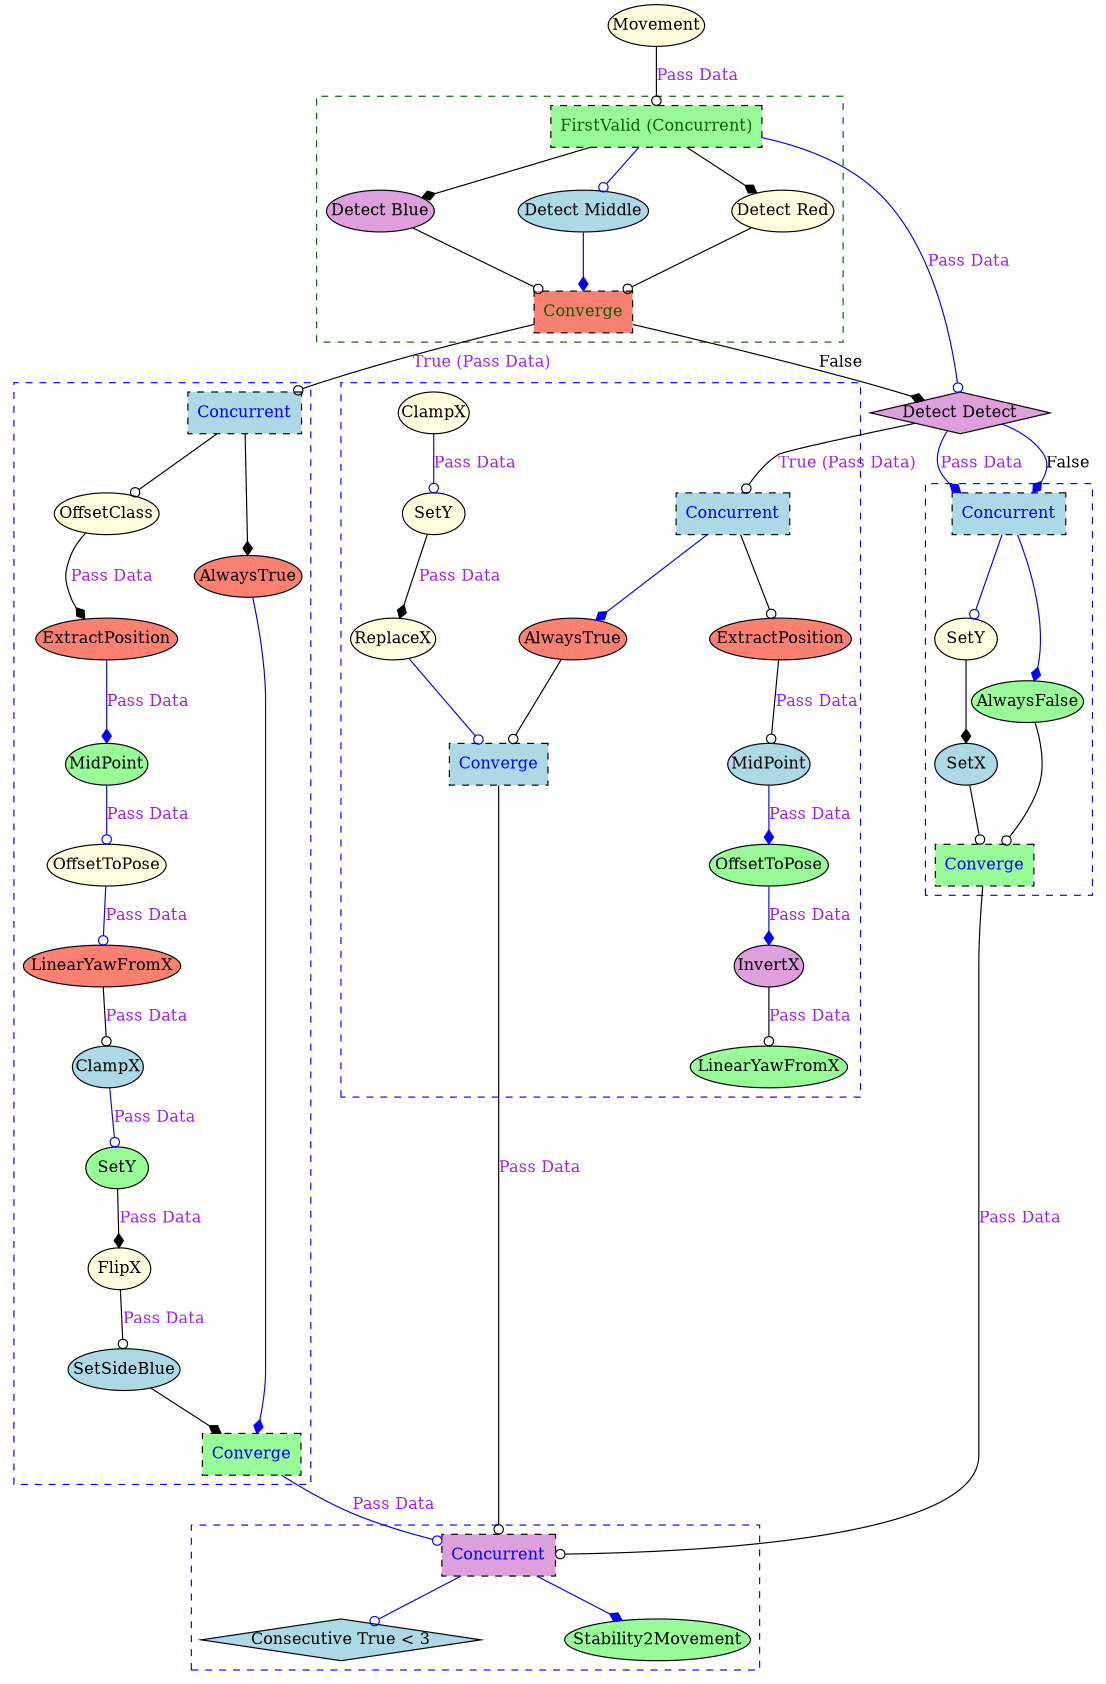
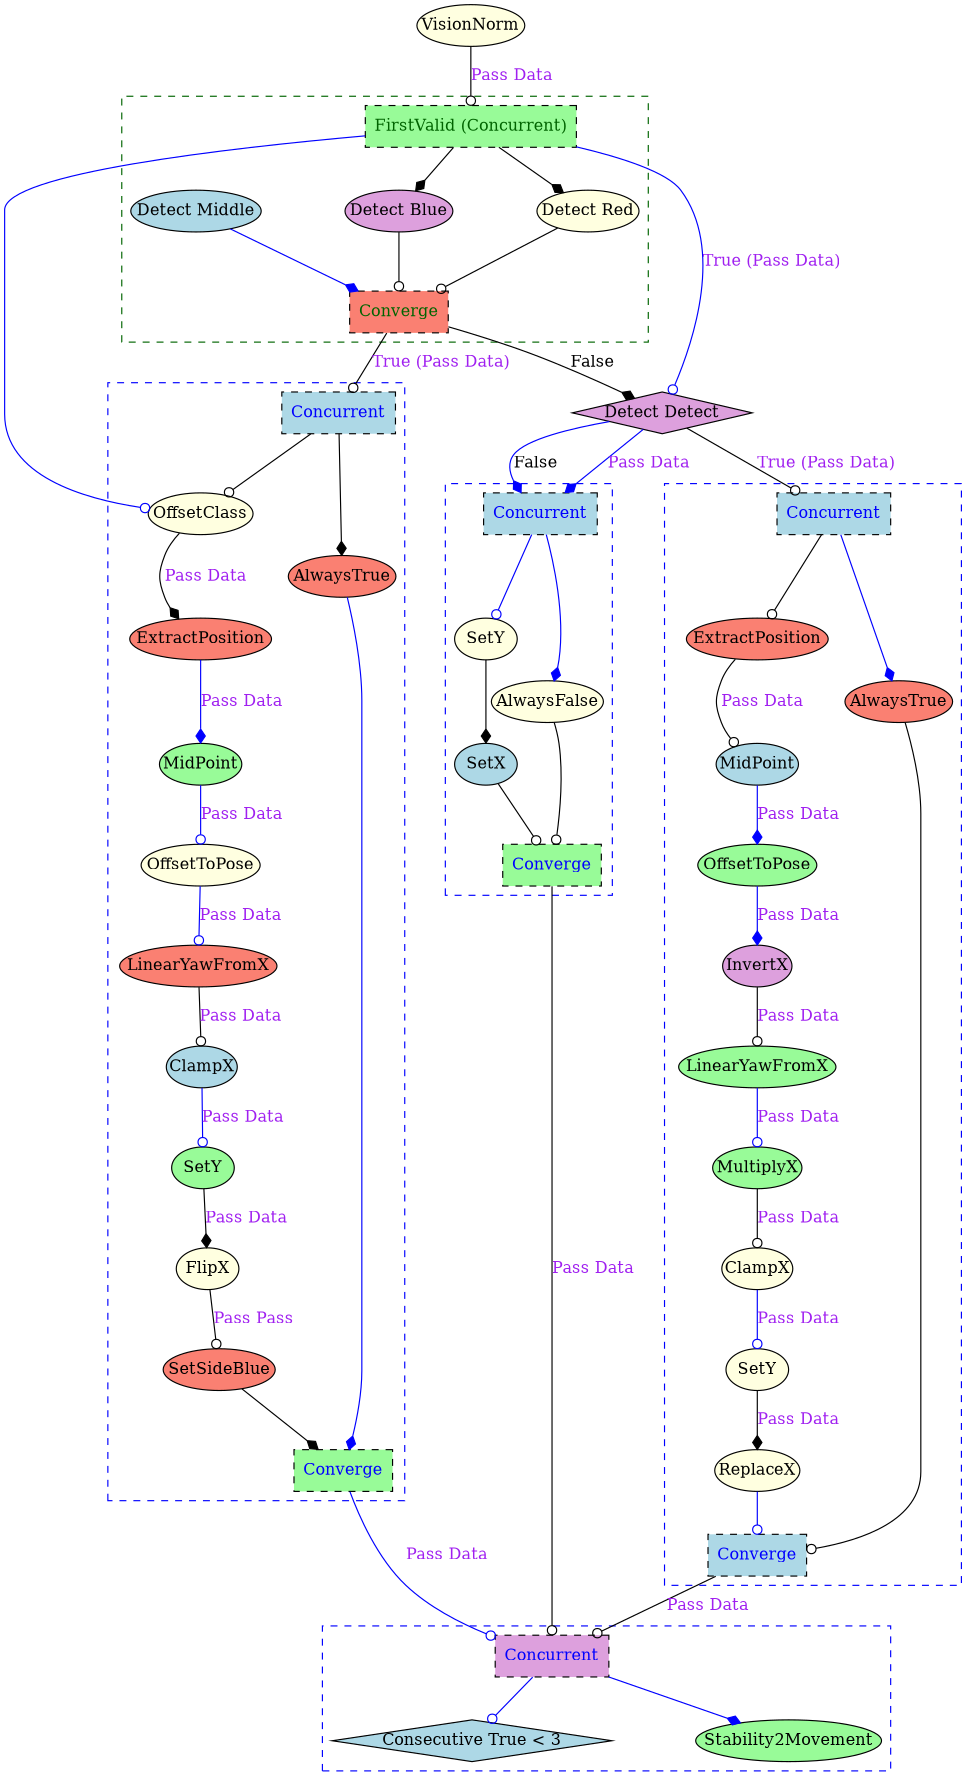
node "Movement": label "Movement" -> "VisionNorm"
edge "FirstValid (Concurrent)" -> "Detect Middle": now "FirstValid (Concurrent)" -> "OffsetClass"
edge "FirstValid (Concurrent)" -> "Detect Detect": label "Pass Data" -> "True (Pass Data)"
node "AlwaysFalse": fillcolor palegreen -> lightyellow
node "MultiplyX": added
edge "FlipX" -> "SetSideBlue": label "Pass Data" -> "Pass Pass"
node "SetSideBlue": fillcolor lightblue -> salmon
